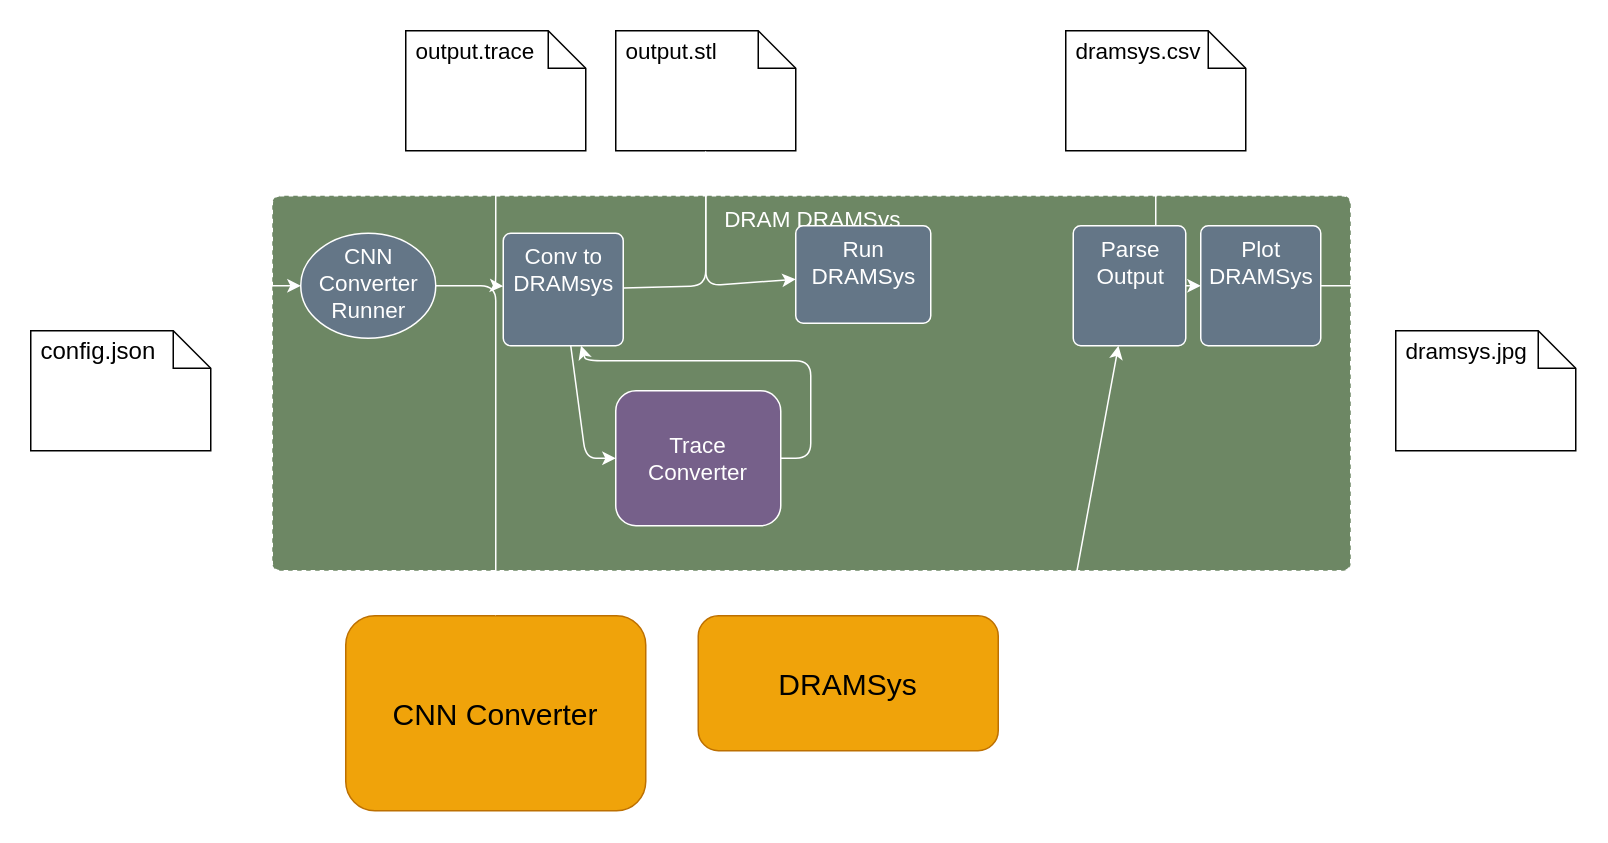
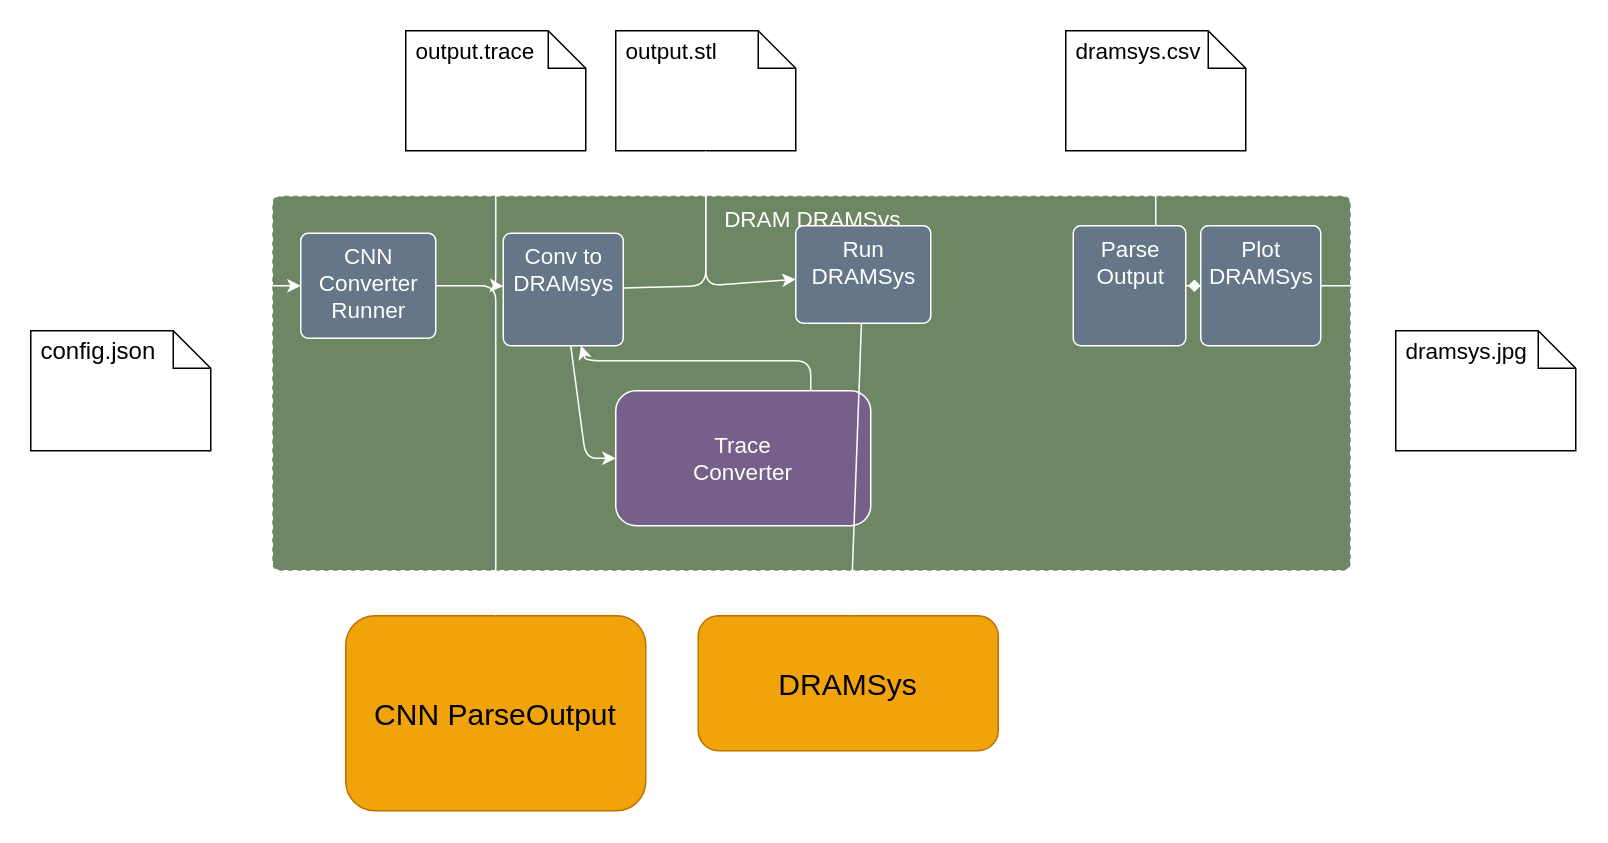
node "CNNConverterRunner": shape ellipse -> rounded rectangle
edge "ParseOutput" -> "PlotDRAMSys": arrowhead classic -> diamond
edge "Run DRAMSys" -> "DRAMSys": added
node "TraceConverter": size 165x135 -> 255x135
edge "DRAMSys" -> "ParseOutput": removed
node "CNN Converter": label "CNN Converter" -> "CNN ParseOutput"
